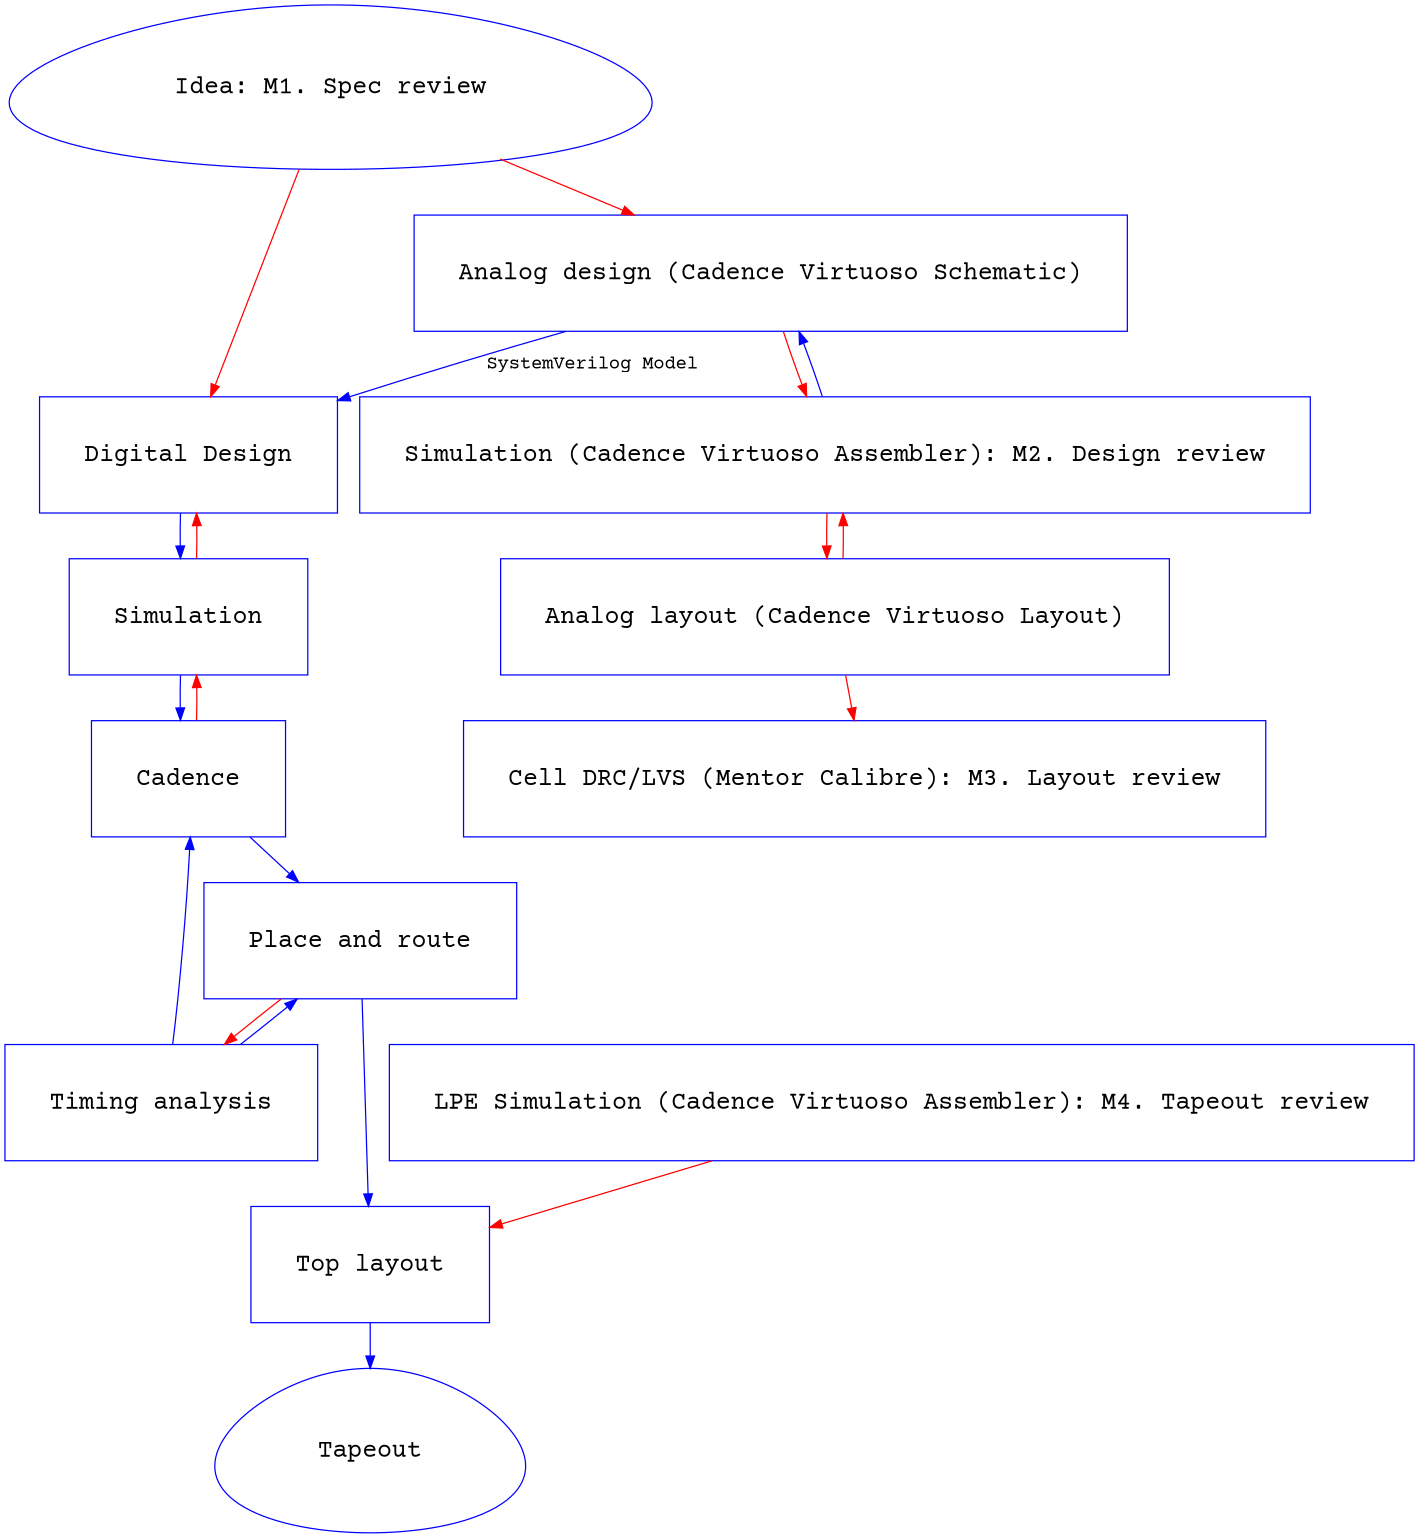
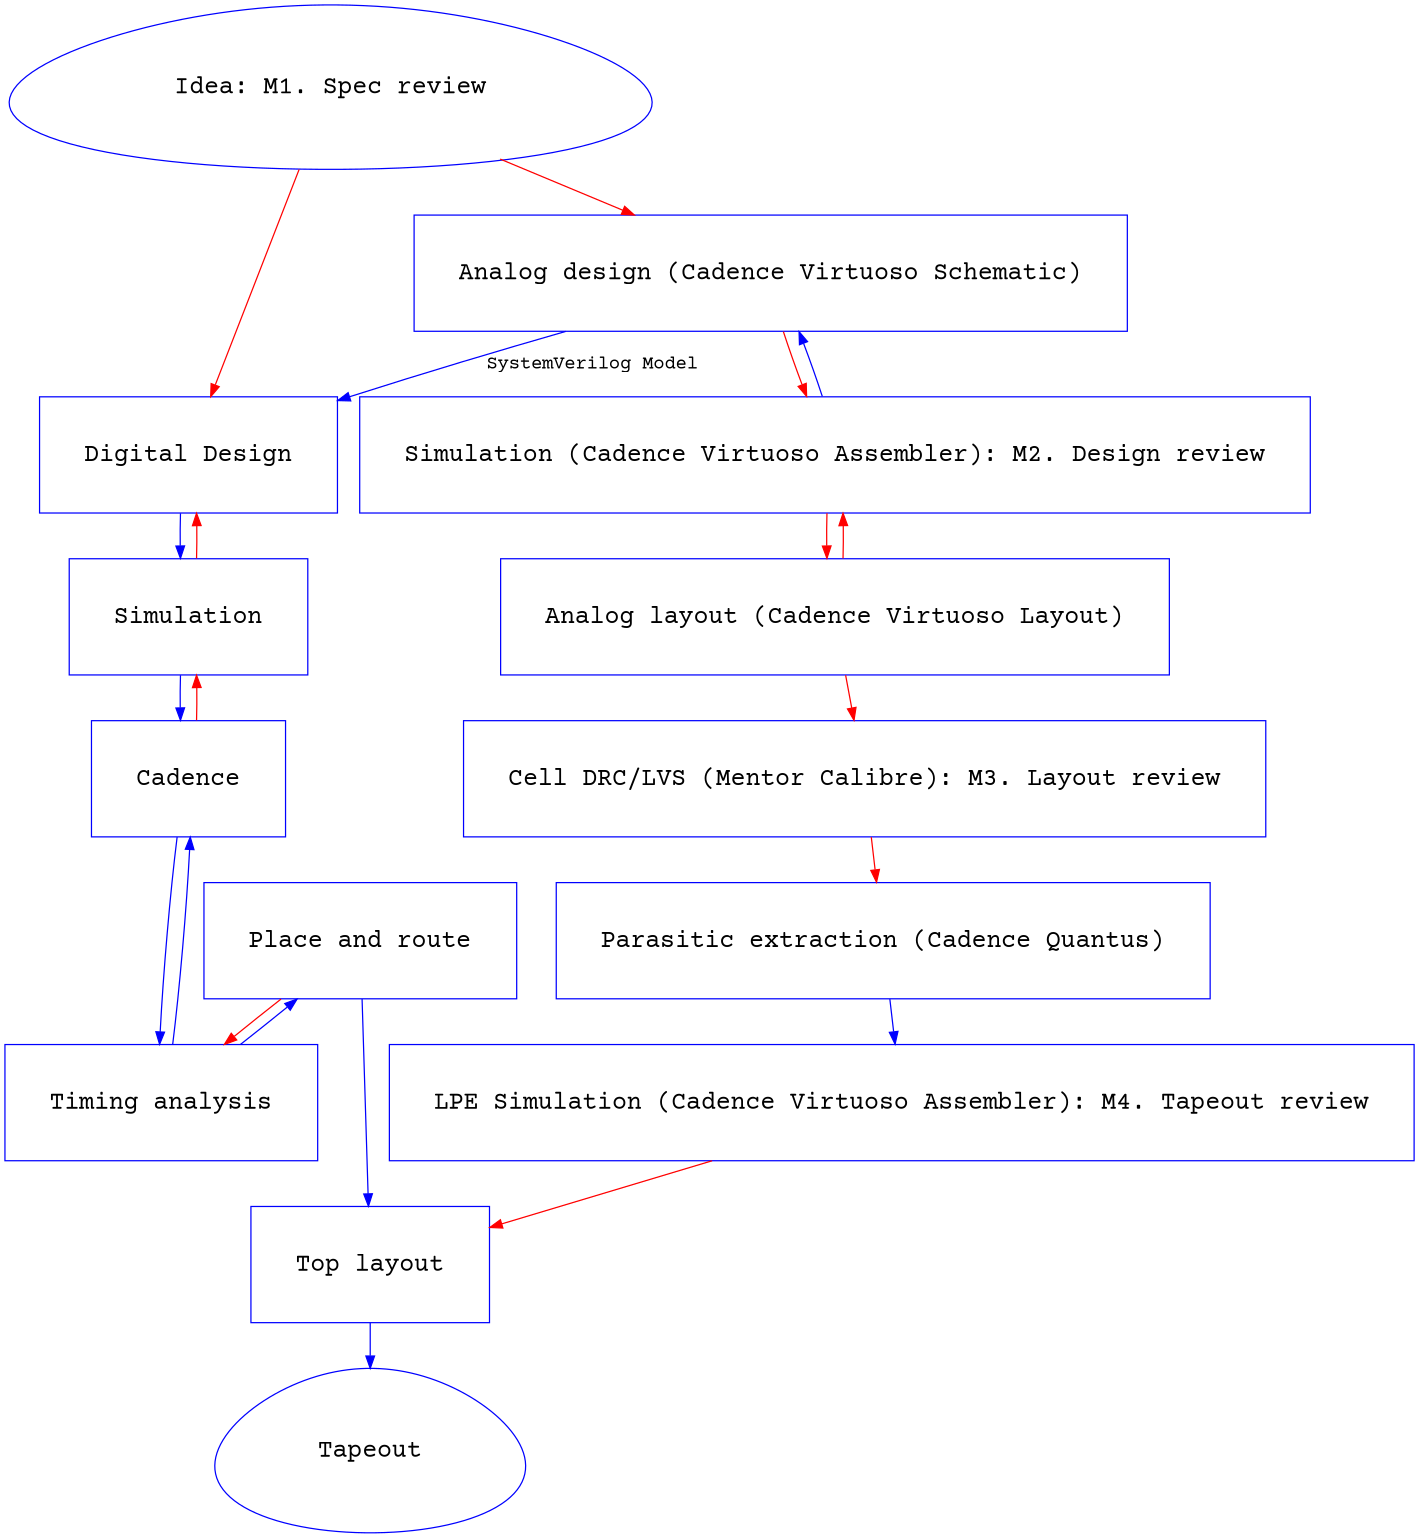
edge "Cadence" -> "Place and route": now "Cadence" -> "Timing analysis"
node "Parasitic extraction (Cadence Quantus)": added
